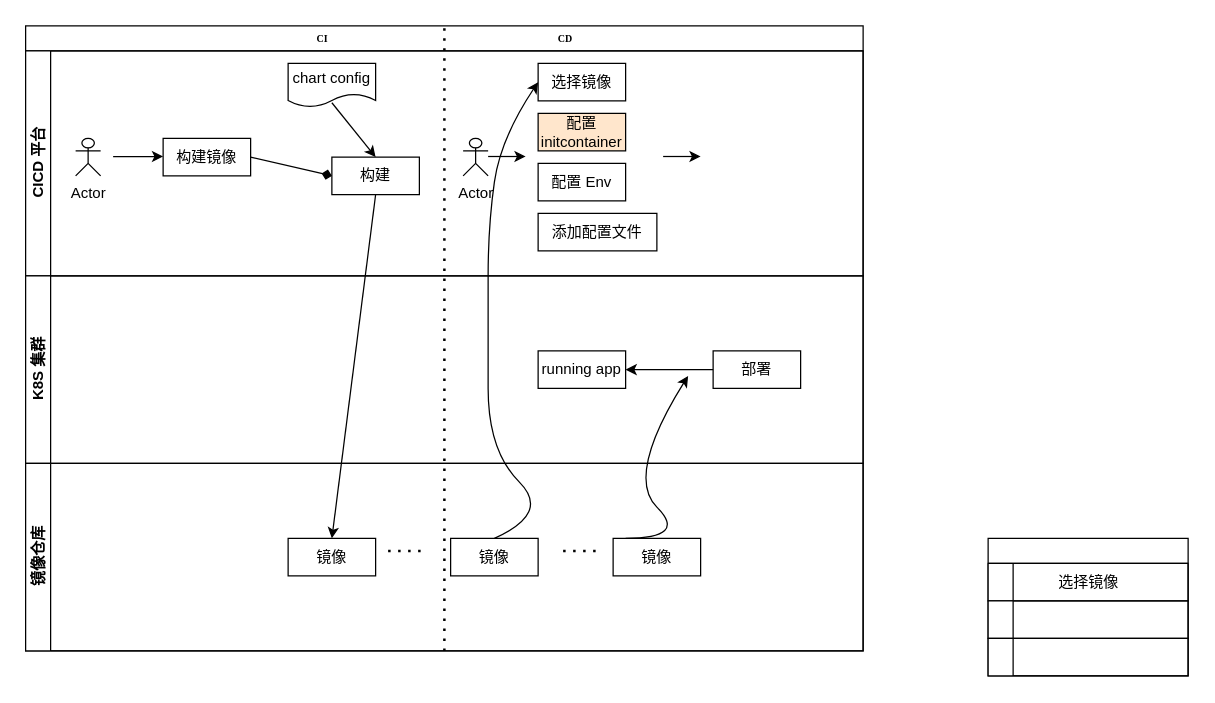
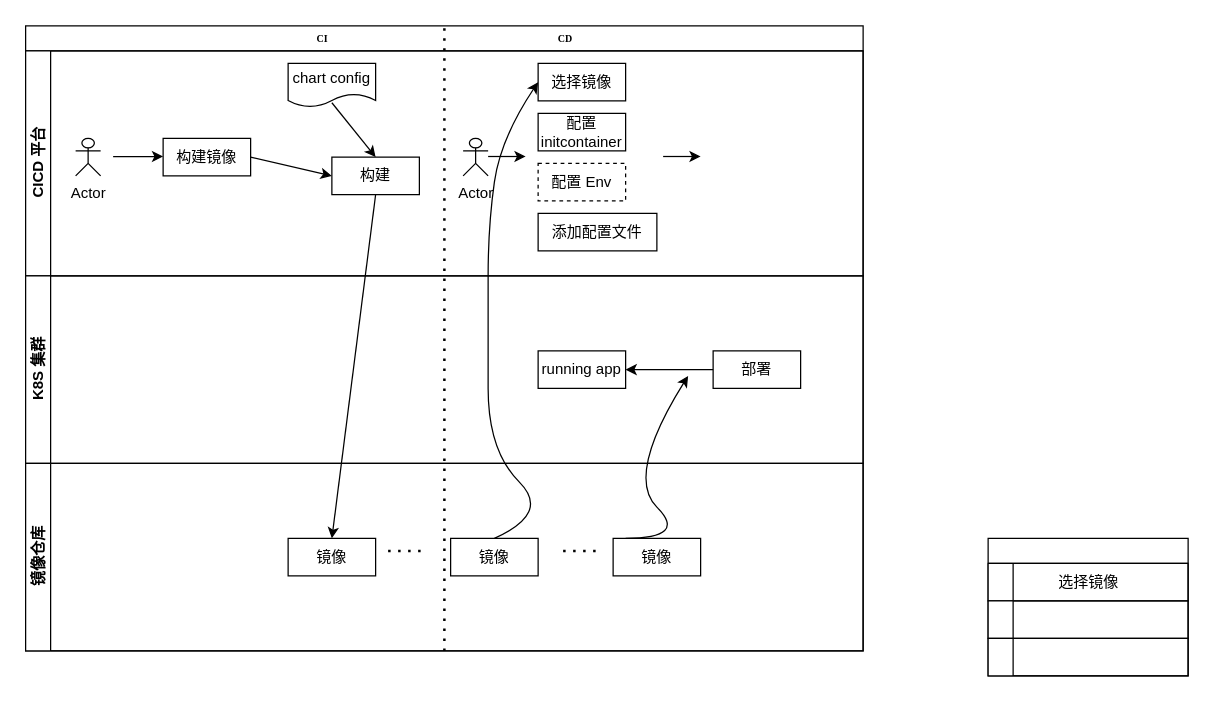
node "配置initcontainer": fillcolor #ffe6cc -> #ffffff
edge "构建镜像" -> "构建": arrowhead diamond -> classic
node "配置 Env": style solid -> dashed
